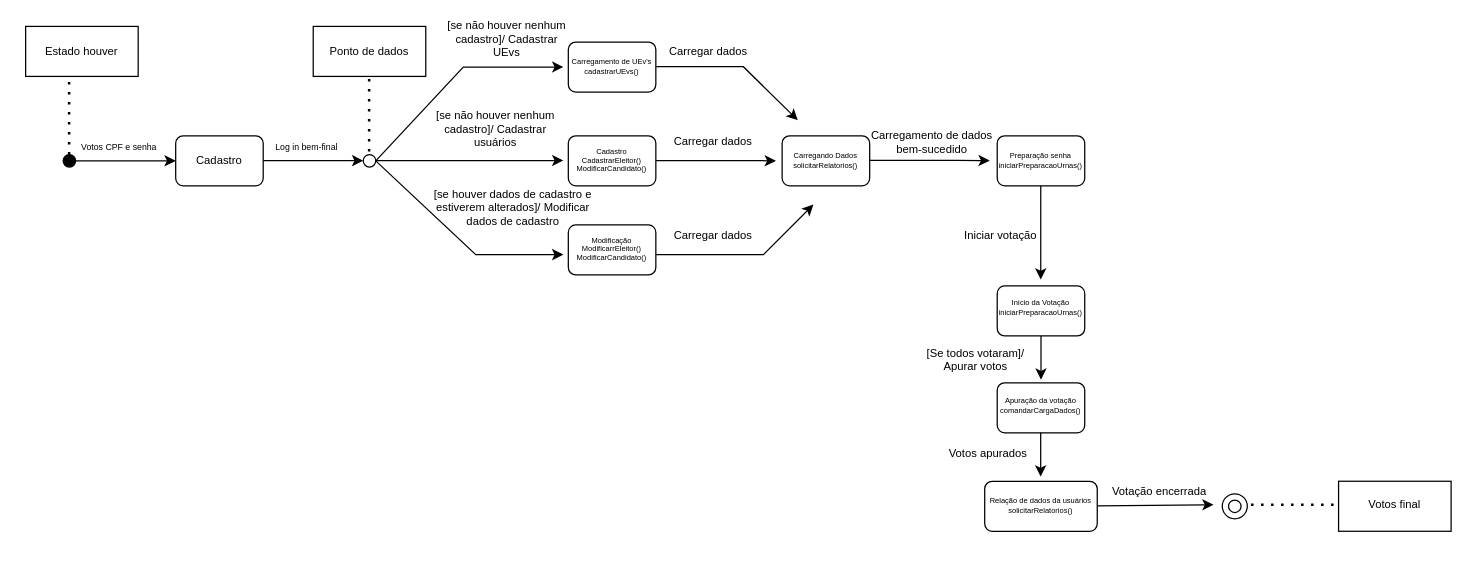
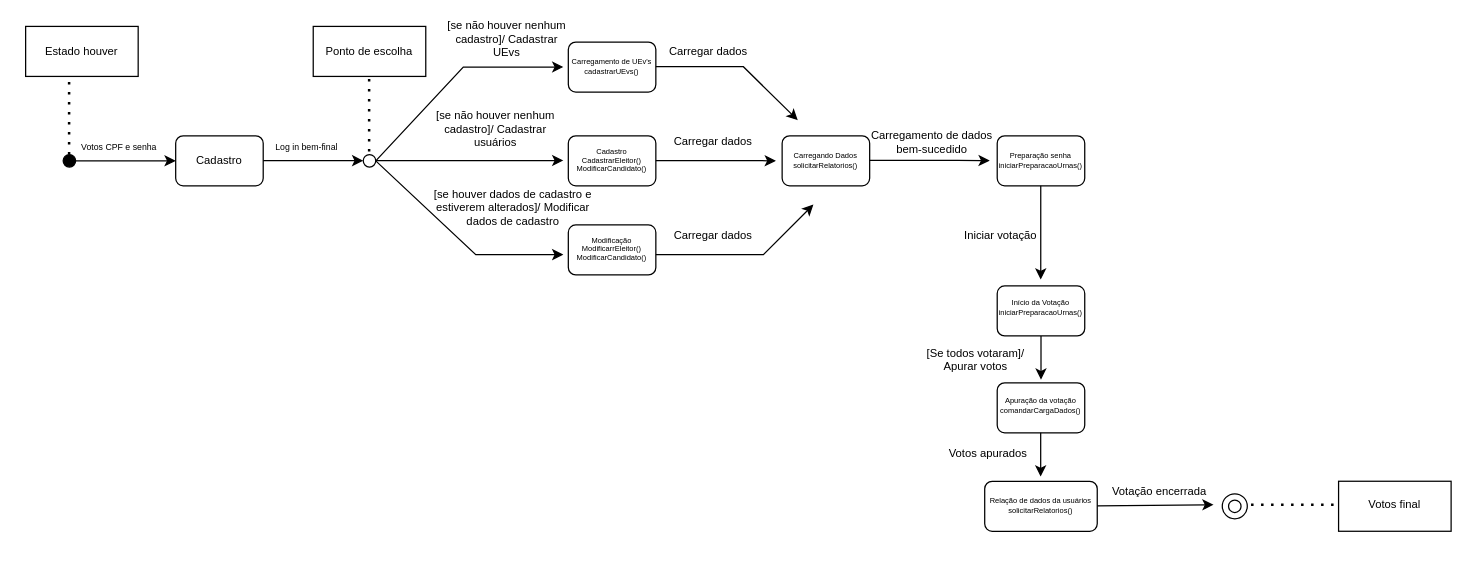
node "Ponto de dados": label "Ponto de dados" -> "Ponto de escolha"
